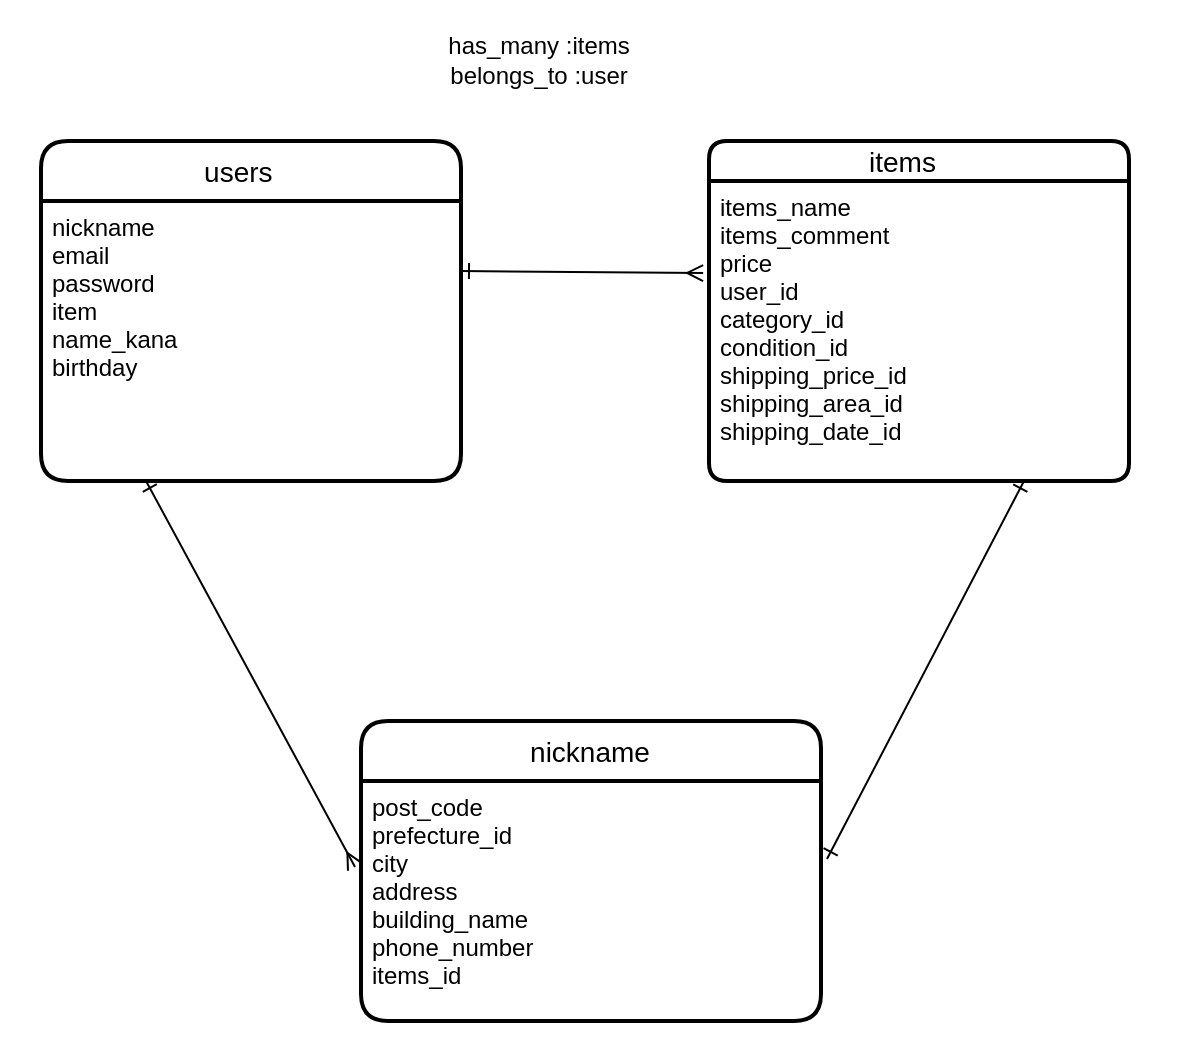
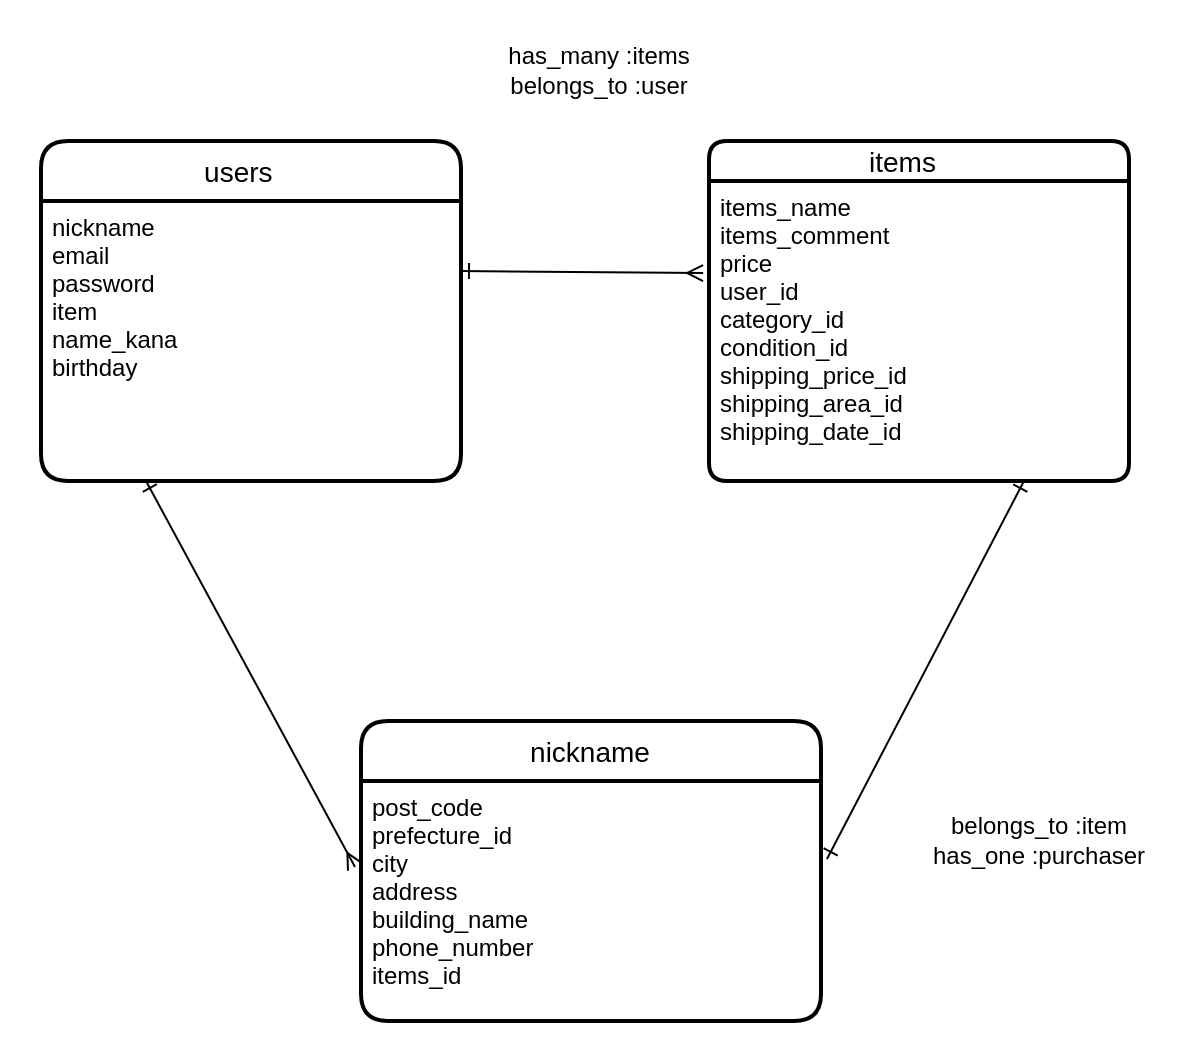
node "has_many :items belongs_to :user": moved (539, 61) -> (599, 71)
node "belongs_to :item has_one :purchaser": added
